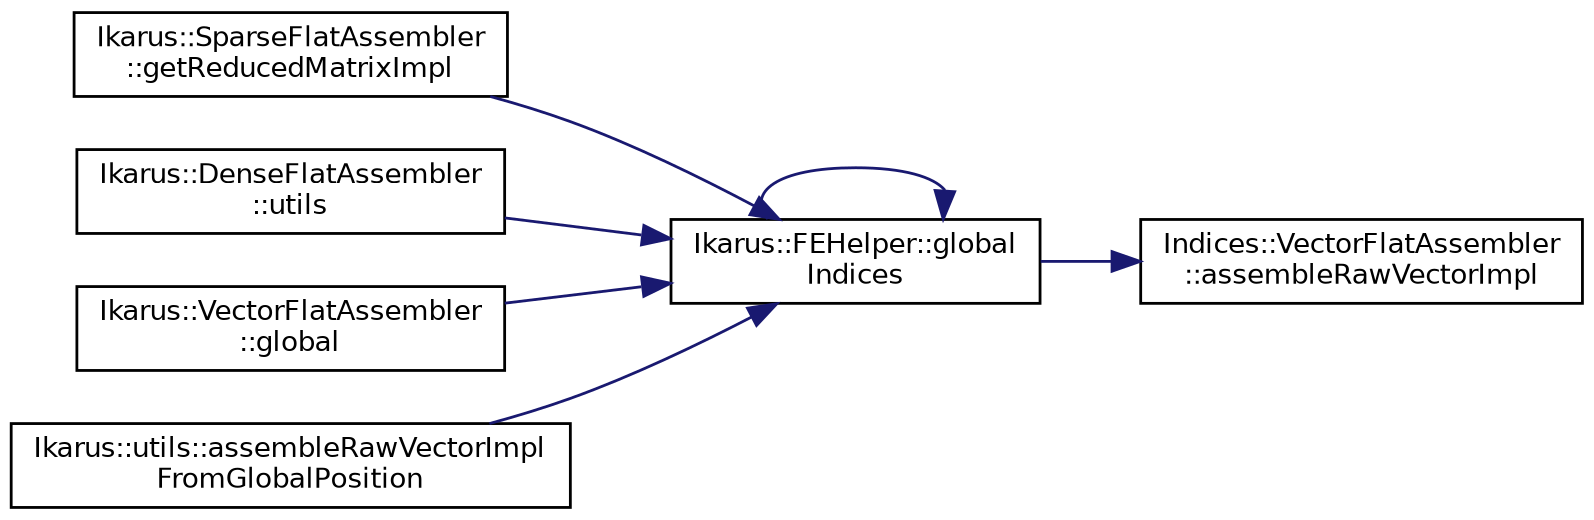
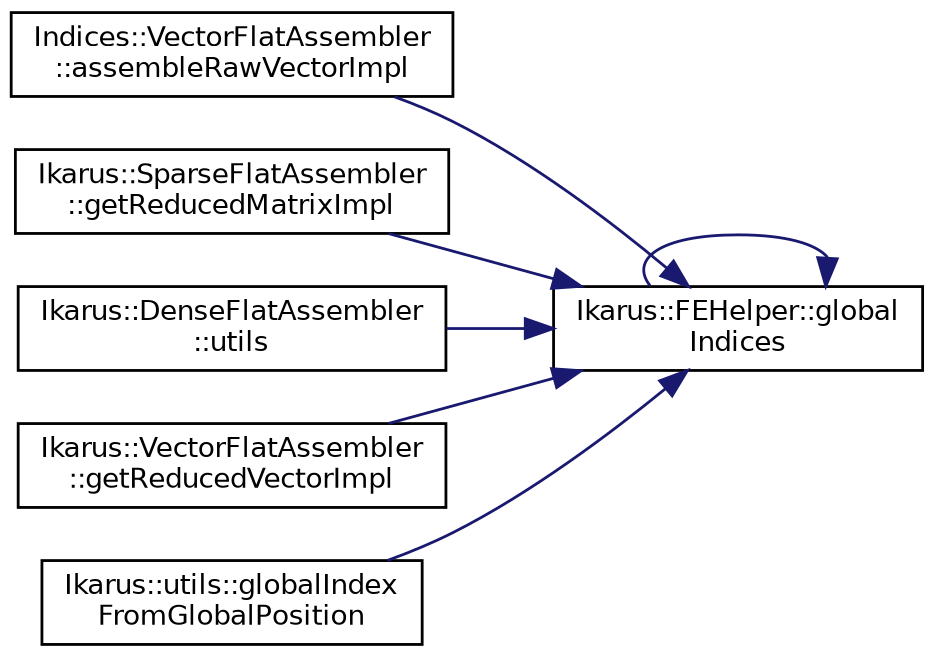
edge "Ikarus::FEHelper::global Indices" -> "Indices::VectorFlatAssembler ::assembleRawVectorImpl": reversed
node "Ikarus::VectorFlatAssembler ::global": label "Ikarus::VectorFlatAssembler ::global" -> "Ikarus::VectorFlatAssembler ::getReducedVectorImpl"
node "Ikarus::utils::assembleRawVectorImpl FromGlobalPosition": label "Ikarus::utils::assembleRawVectorImpl FromGlobalPosition" -> "Ikarus::utils::globalIndex FromGlobalPosition"
